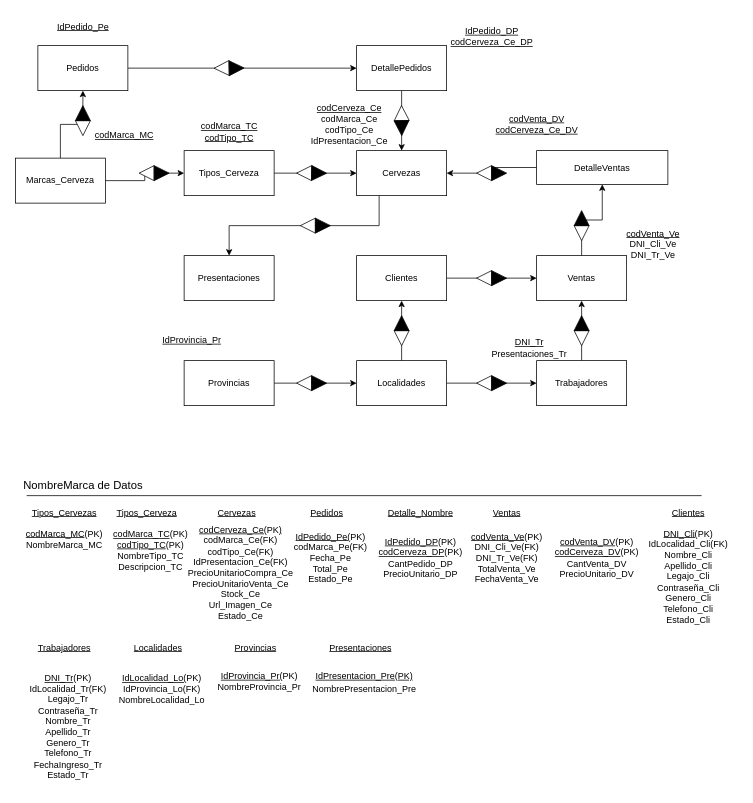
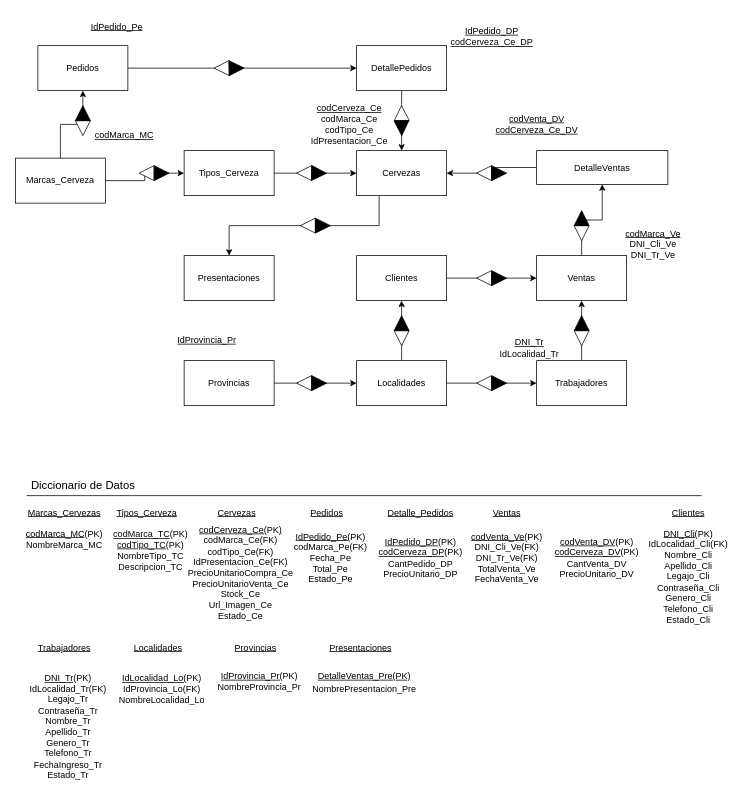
node "IdPedido_Pe": moved (83, 27) -> (117, 27)
node "codMarca_TC codTipo_TC": removed
node "codVenta_Ve DNI_Cli_Ve DNI_Tr_Ve": label "codVenta_Ve DNI_Cli_Ve DNI_Tr_Ve" -> "codMarca_Ve DNI_Cli_Ve DNI_Tr_Ve"
node "IdProvincia_Pr": moved (192, 340) -> (207, 340)
node "DNI_Tr Presentaciones_Tr": label "DNI_Tr Presentaciones_Tr" -> "DNI_Tr IdLocalidad_Tr"
node "NombreMarca de Datos": label "NombreMarca de Datos" -> "Diccionario de Datos"
node "Tipos_Cervezas": label "Tipos_Cervezas" -> "Marcas_Cervezas"
node "Detalle_Nombre": label "Detalle_Nombre" -> "Detalle_Pedidos"
node "IdPresentacion_Pre(PK)": label "IdPresentacion_Pre(PK)" -> "DetalleVentas_Pre(PK)"
